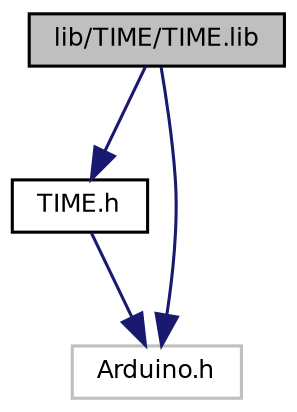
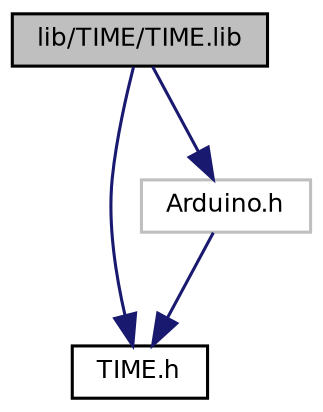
edge "TIME.h" -> "Arduino.h": reversed
